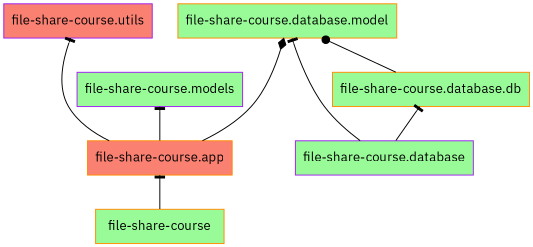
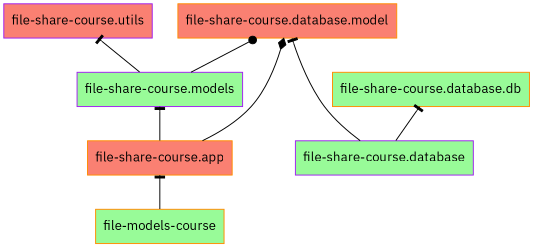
node "file-share-course.database.model": fillcolor palegreen -> salmon
edge "file-share-course.database.db" -> "file-share-course.database.model": now "file-share-course.models" -> "file-share-course.database.model"
edge "file-share-course.app" -> "file-share-course.utils": now "file-share-course.models" -> "file-share-course.utils"
node "file-share-course": label "file-share-course" -> "file-models-course"
